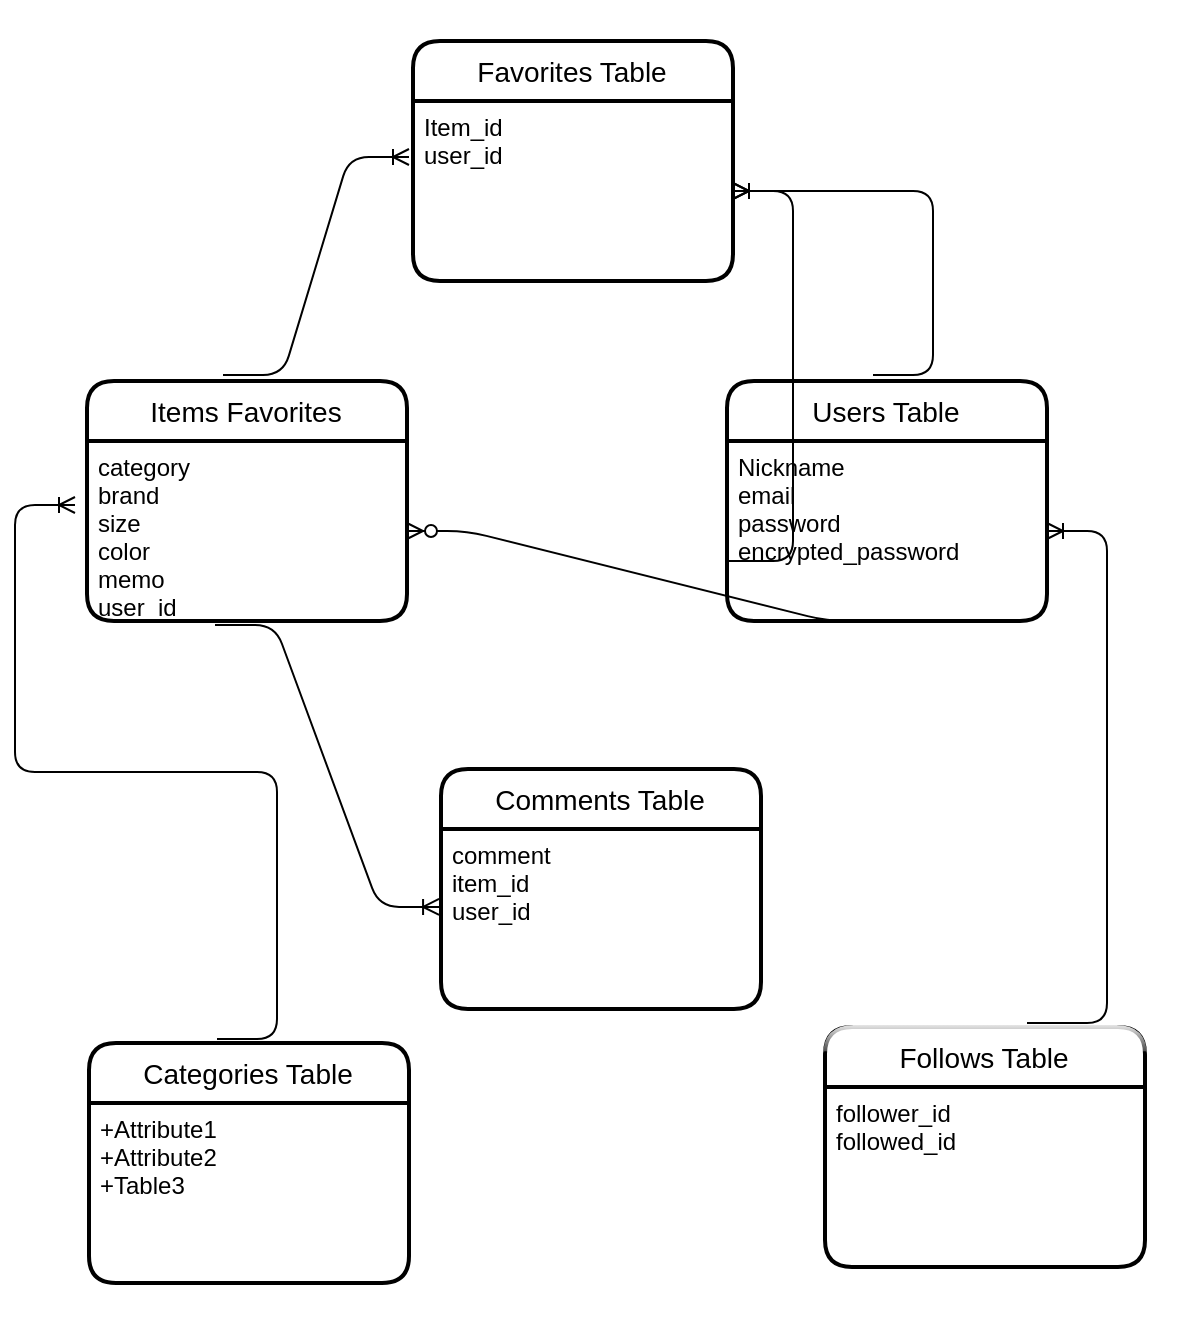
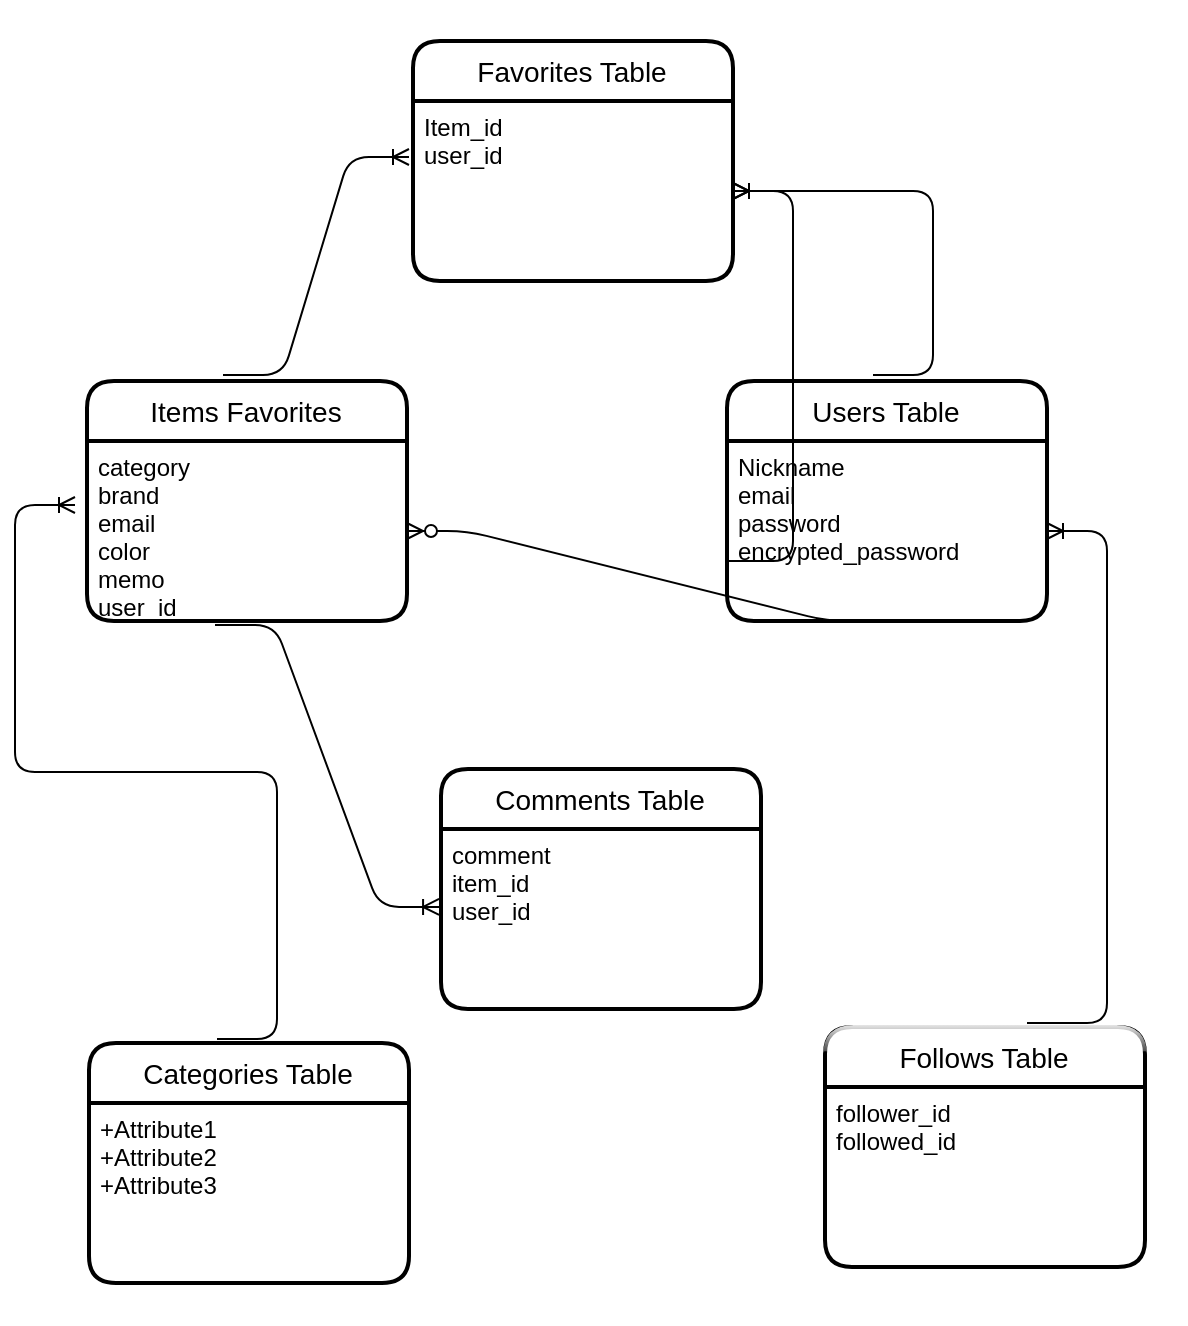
node "category brand size color memo user_id": label "category brand size color memo user_id" -> "category brand email color memo user_id"
node "+Attribute1 +Attribute2 +Table3": label "+Attribute1 +Attribute2 +Table3" -> "+Attribute1 +Attribute2 +Attribute3"
